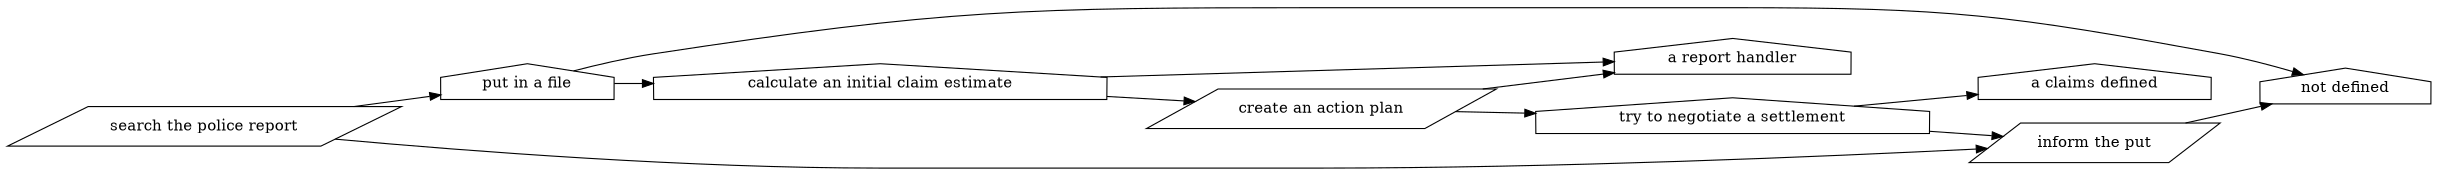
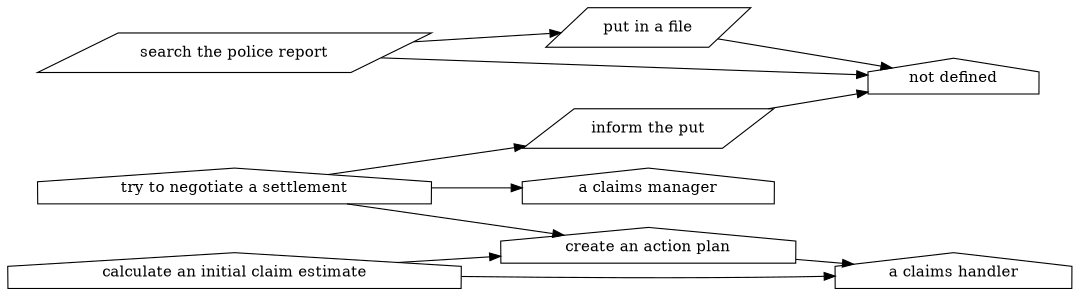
node "a report handler": label "a report handler" -> "a claims handler"
node "put in a file": shape house -> parallelogram
edge "put in a file" -> "calculate an initial claim estimate": removed
node "a claims defined": label "a claims defined" -> "a claims manager"
node "create an action plan": shape parallelogram -> house
edge "create an action plan" -> "try to negotiate a settlement": reversed
edge "search the police report" -> "inform the put": now "search the police report" -> "not defined"
